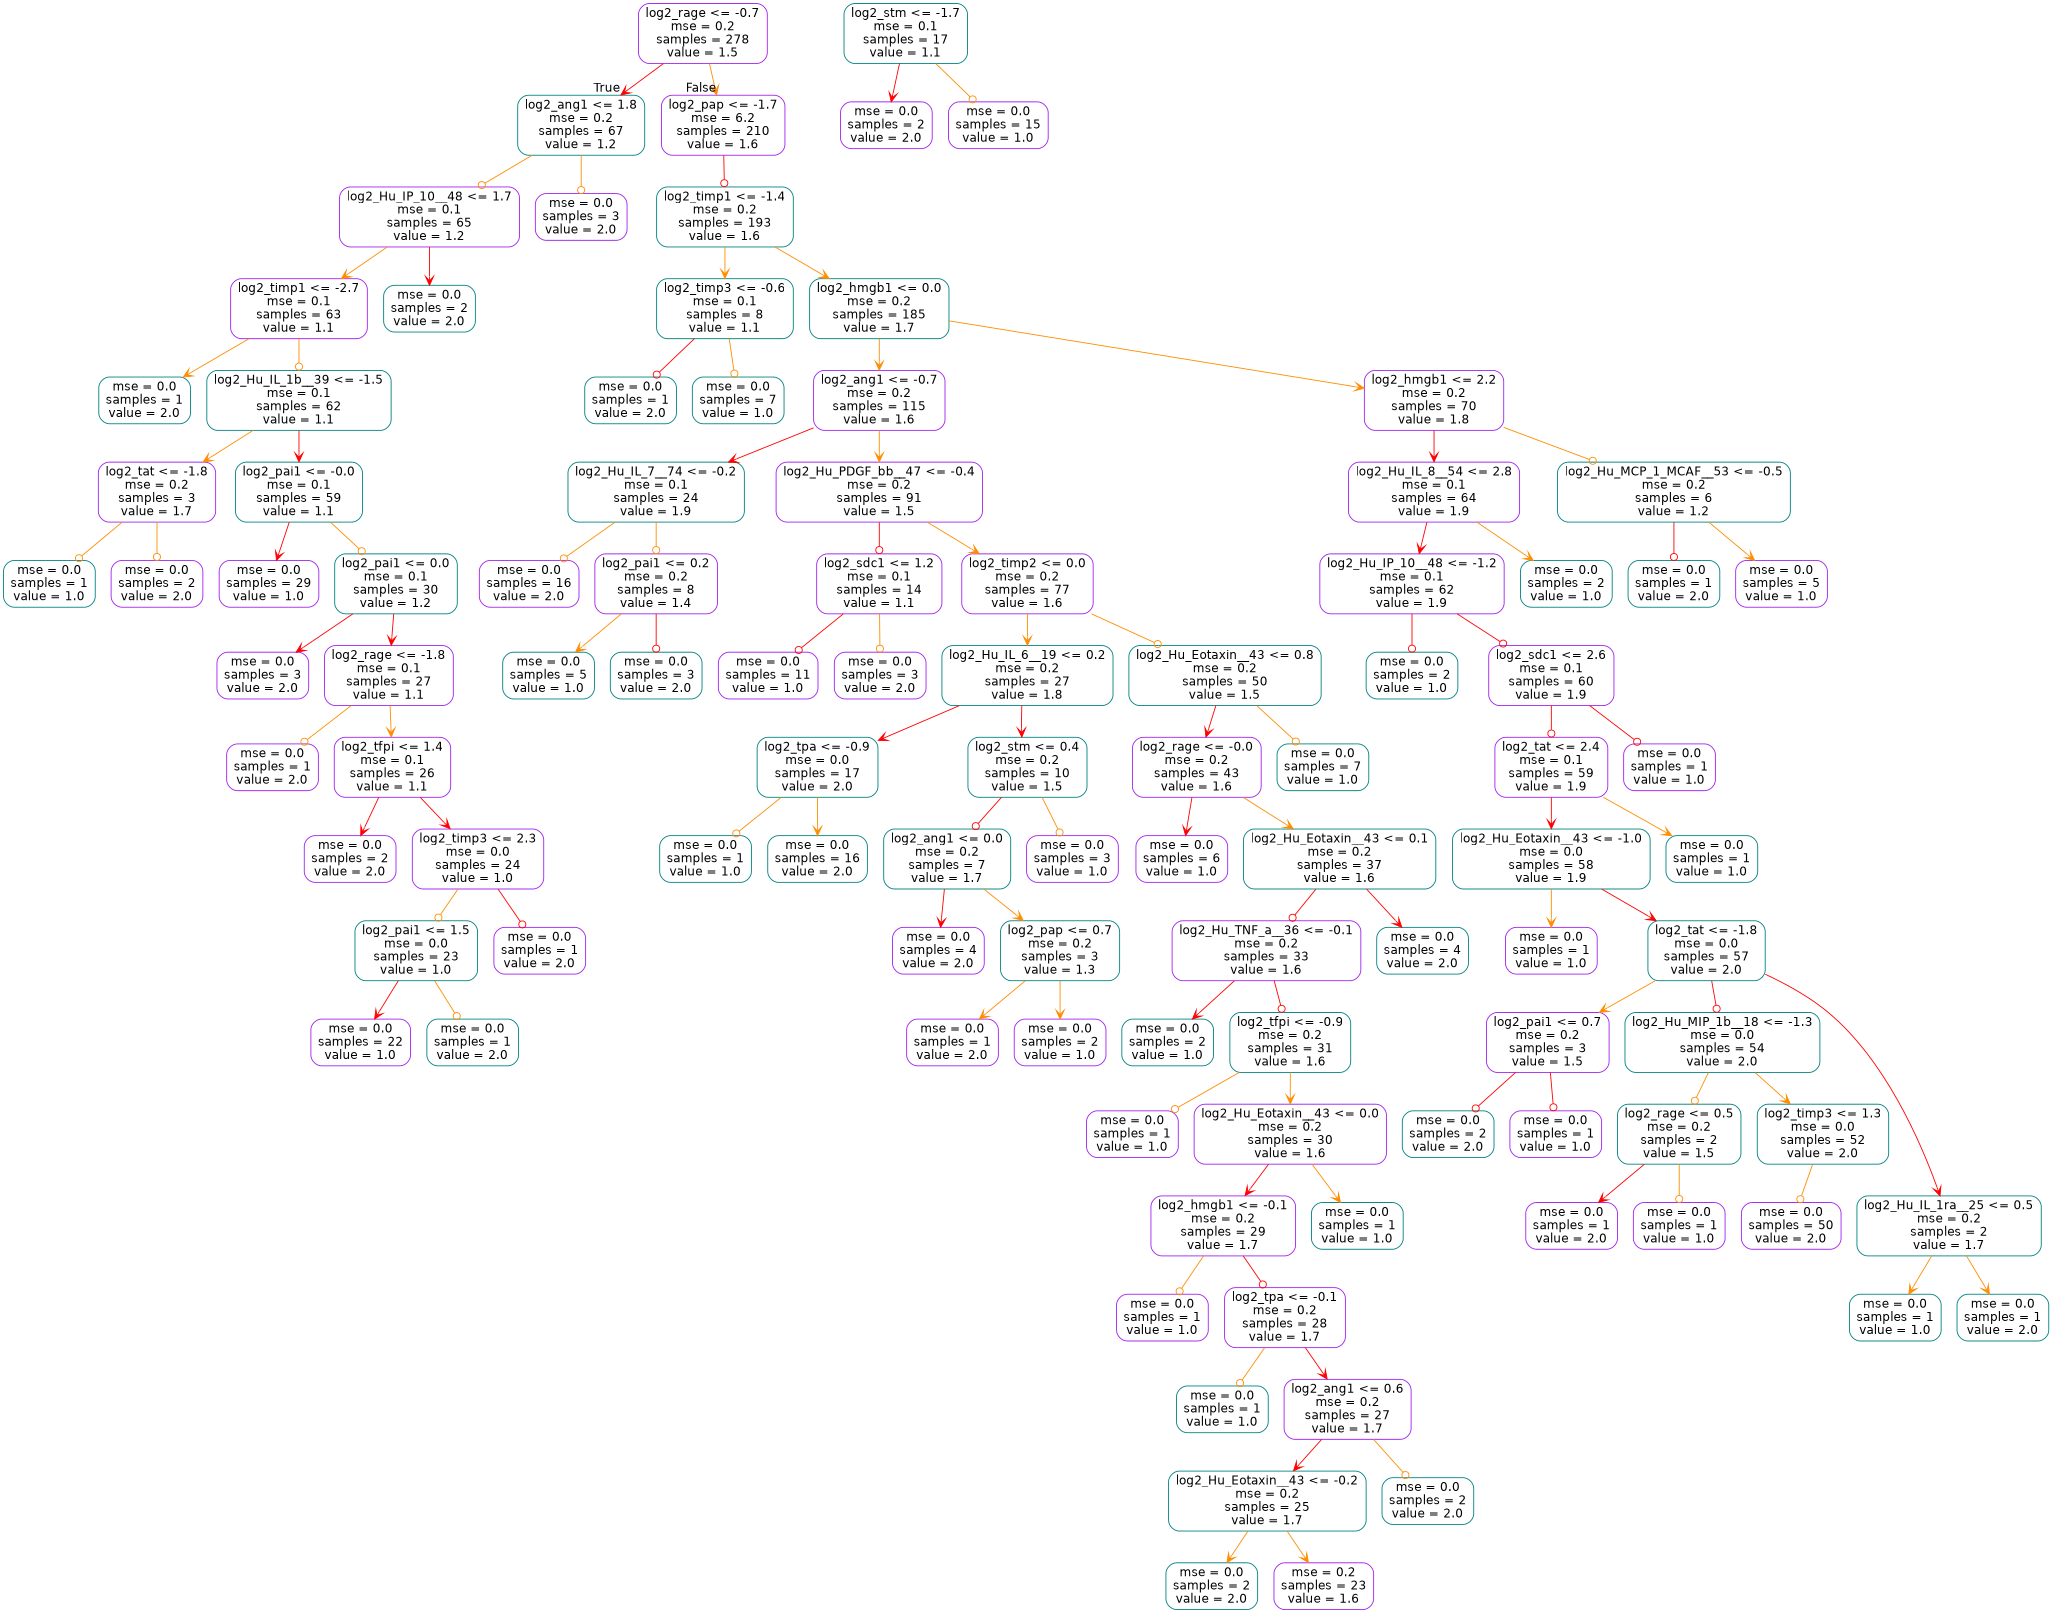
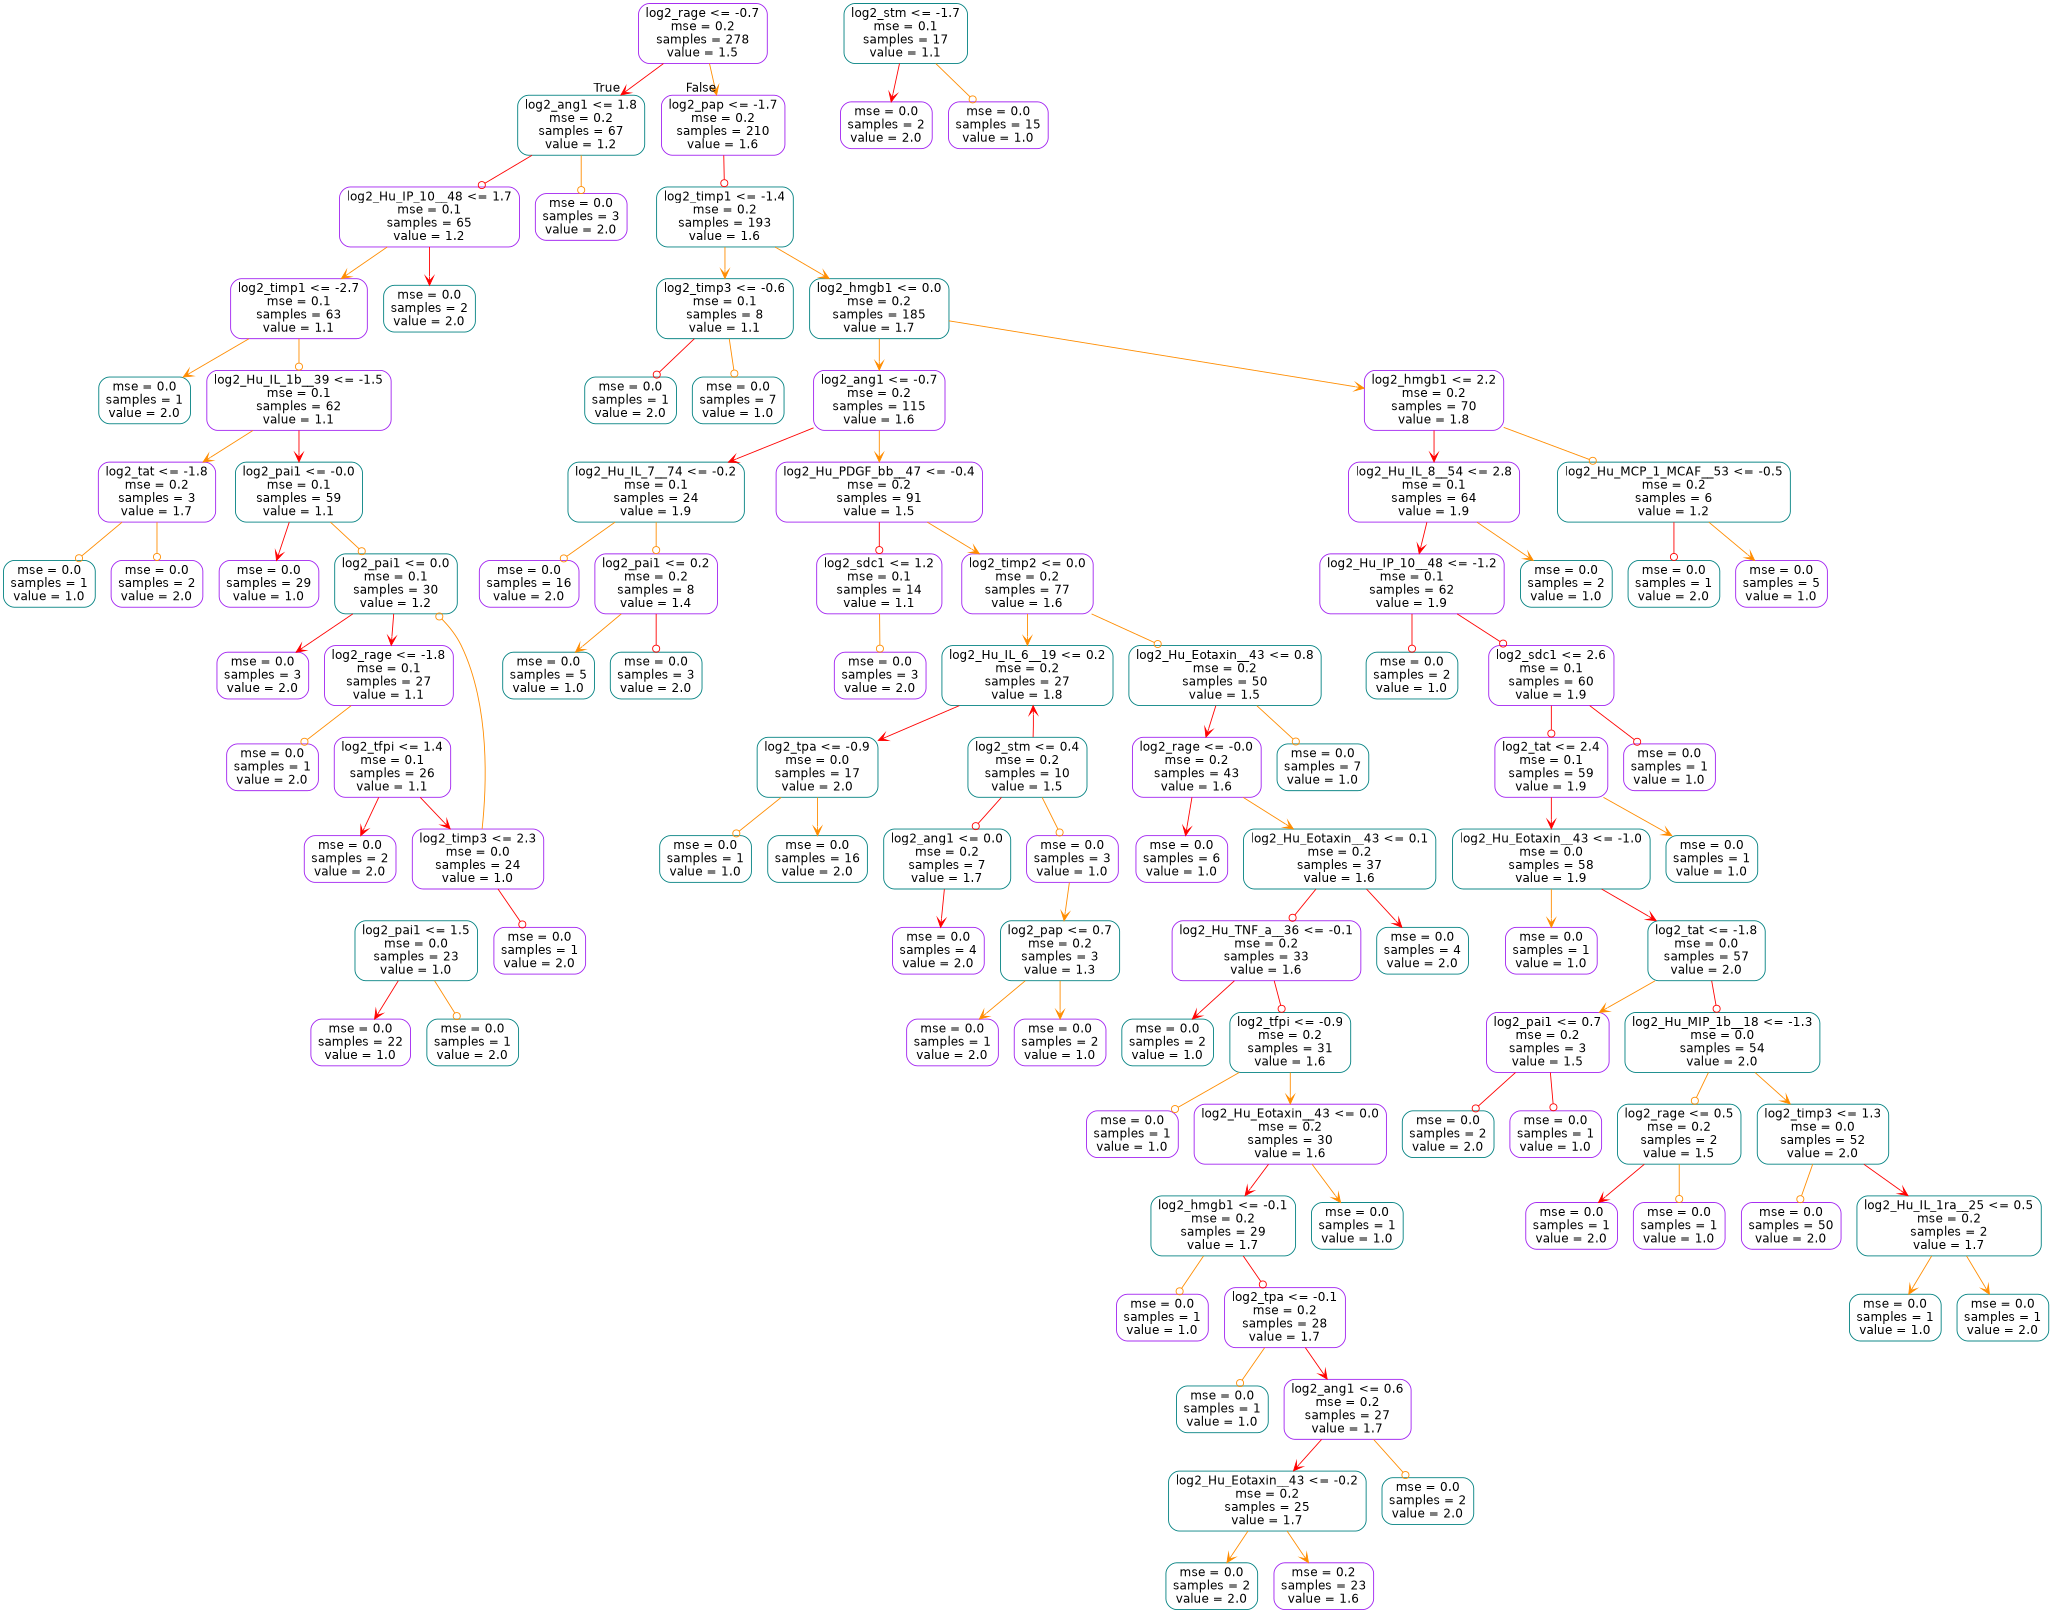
node "log2_pap <= -1.7 mse = 6.2 samples = 210 value = 1.6": label "log2_pap <= -1.7 mse = 6.2 samples = 210 value = 1.6" -> "log2_pap <= -1.7 mse = 0.2 samples = 210 value = 1.6"
edge "log2_ang1 <= 1.8 mse = 0.2 samples = 67 value = 1.2" -> "log2_Hu_IP_10__48 <= 1.7 mse = 0.1 samples = 65 value = 1.2": color darkorange -> red
node "log2_Hu_IL_1b__39 <= -1.5 mse = 0.1 samples = 62 value = 1.1": color teal -> purple
node "mse = 0.0 samples = 11 value = 1.0": removed
edge "log2_rage <= -1.8 mse = 0.1 samples = 27 value = 1.1" -> "log2_tfpi <= 1.4 mse = 0.1 samples = 26 value = 1.1": removed
edge "log2_Hu_IL_6__19 <= 0.2 mse = 0.2 samples = 27 value = 1.8" -> "log2_stm <= 0.4 mse = 0.2 samples = 10 value = 1.5": reversed
edge "log2_timp3 <= 2.3 mse = 0.0 samples = 24 value = 1.0" -> "log2_pai1 <= 1.5 mse = 0.0 samples = 23 value = 1.0": now "log2_timp3 <= 2.3 mse = 0.0 samples = 24 value = 1.0" -> "log2_pai1 <= 0.0 mse = 0.1 samples = 30 value = 1.2"
edge "log2_ang1 <= 0.0 mse = 0.2 samples = 7 value = 1.7" -> "log2_pap <= 0.7 mse = 0.2 samples = 3 value = 1.3": now "mse = 0.0 samples = 3 value = 1.0" -> "log2_pap <= 0.7 mse = 0.2 samples = 3 value = 1.3"
edge "log2_tat <= -1.8 mse = 0.0 samples = 57 value = 2.0" -> "log2_Hu_IL_1ra__25 <= 0.5 mse = 0.2 samples = 2 value = 1.7": now "log2_timp3 <= 1.3 mse = 0.0 samples = 52 value = 2.0" -> "log2_Hu_IL_1ra__25 <= 0.5 mse = 0.2 samples = 2 value = 1.7"
node "log2_hmgb1 <= -0.1 mse = 0.2 samples = 29 value = 1.7": color purple -> teal
